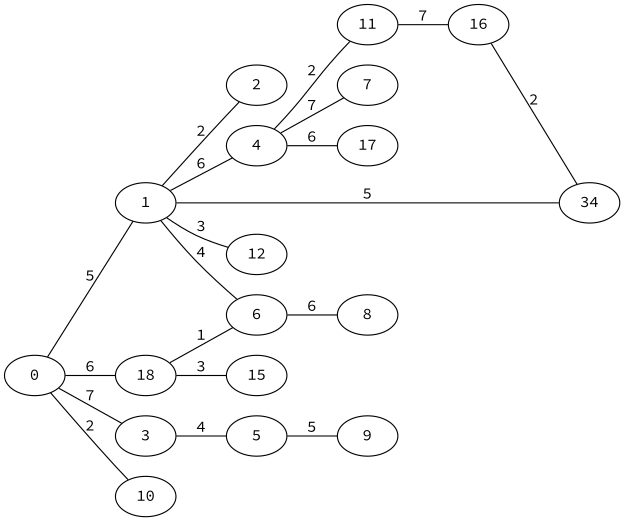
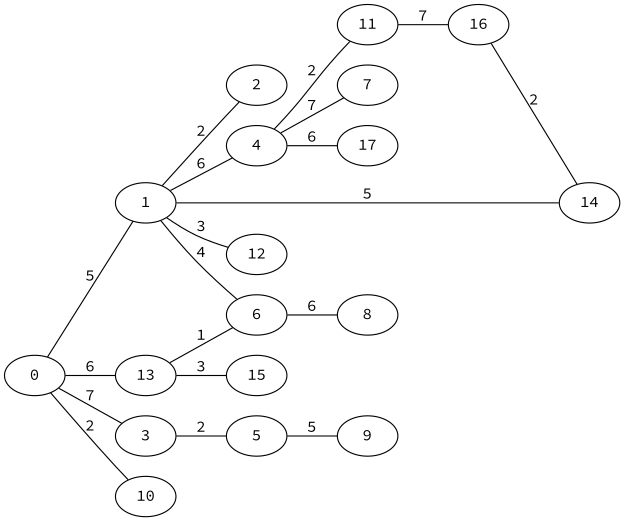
node "34": label "34" -> "14"
node "18": label "18" -> "13"
edge "3" -- "5": label "4" -> "2"
